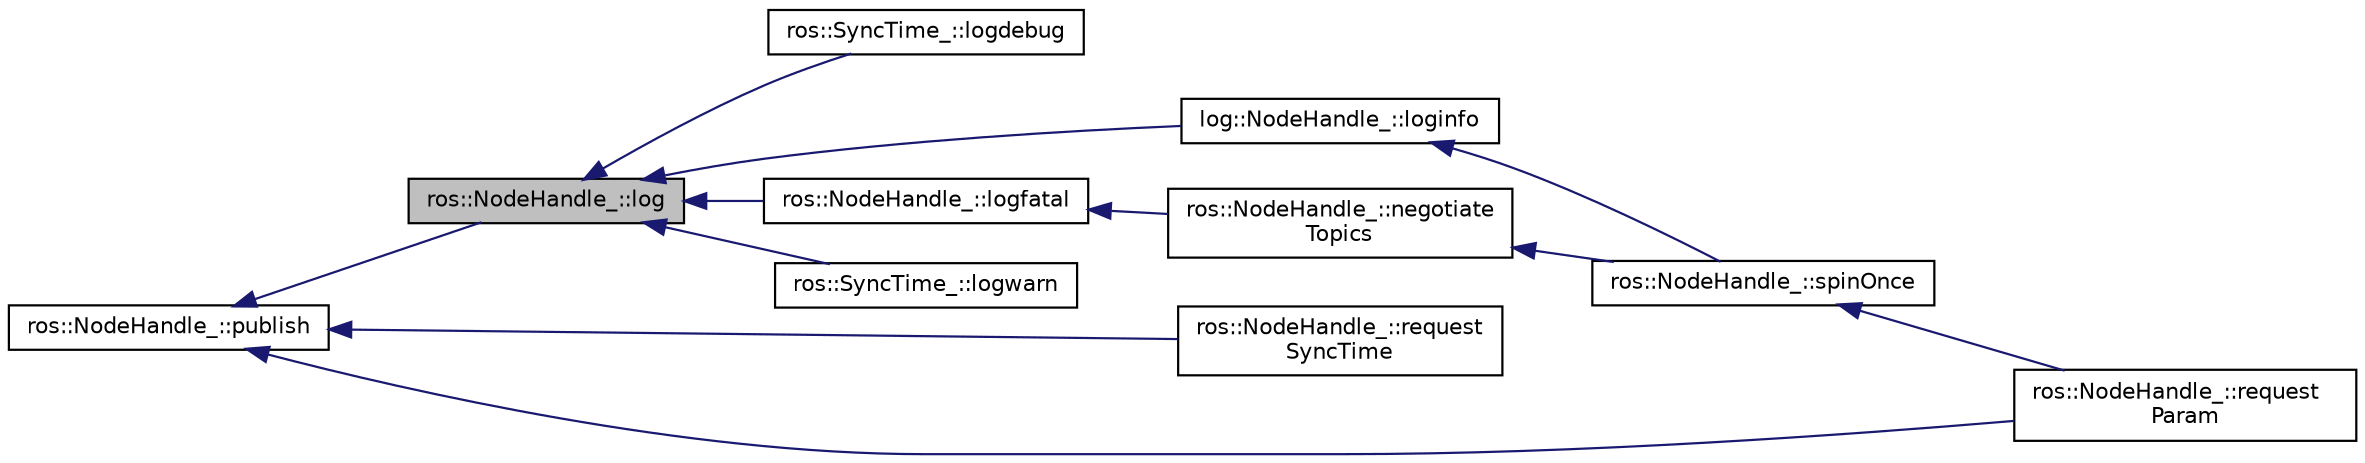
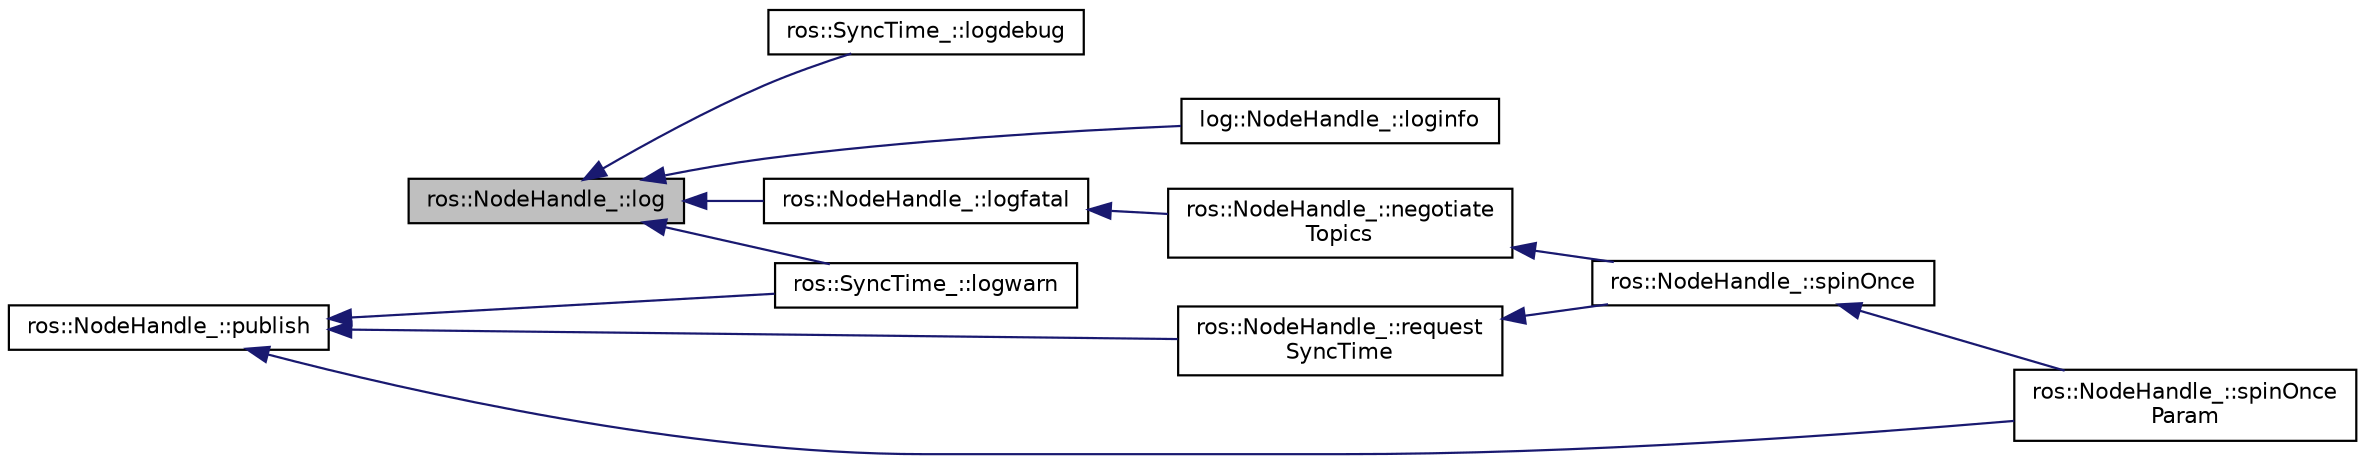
edge "ros::NodeHandle_::spinOnce" -> "log::NodeHandle_::loginfo": now "ros::NodeHandle_::spinOnce" -> "ros::NodeHandle_::request SyncTime"
edge "ros::NodeHandle_::log" -> "ros::NodeHandle_::publish": now "ros::SyncTime_::logwarn" -> "ros::NodeHandle_::publish"
node "ros::NodeHandle_::request Param": label "ros::NodeHandle_::request Param" -> "ros::NodeHandle_::spinOnce Param"
